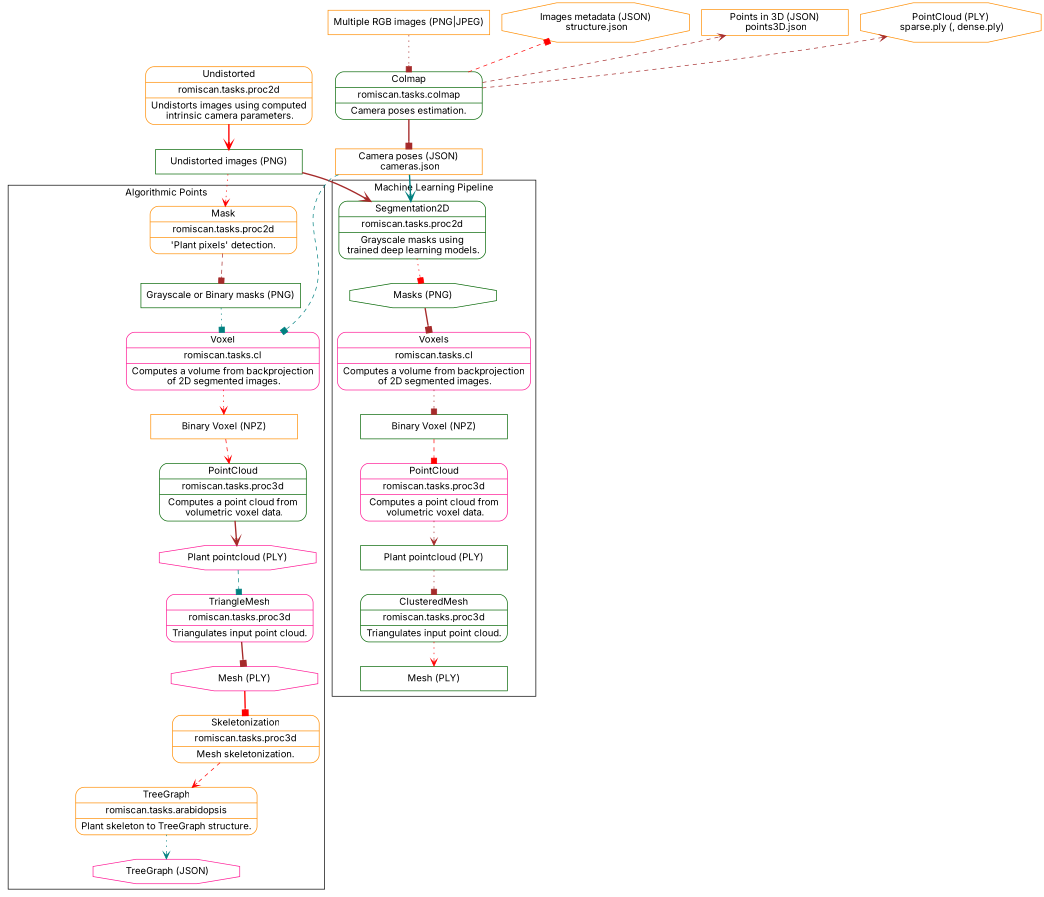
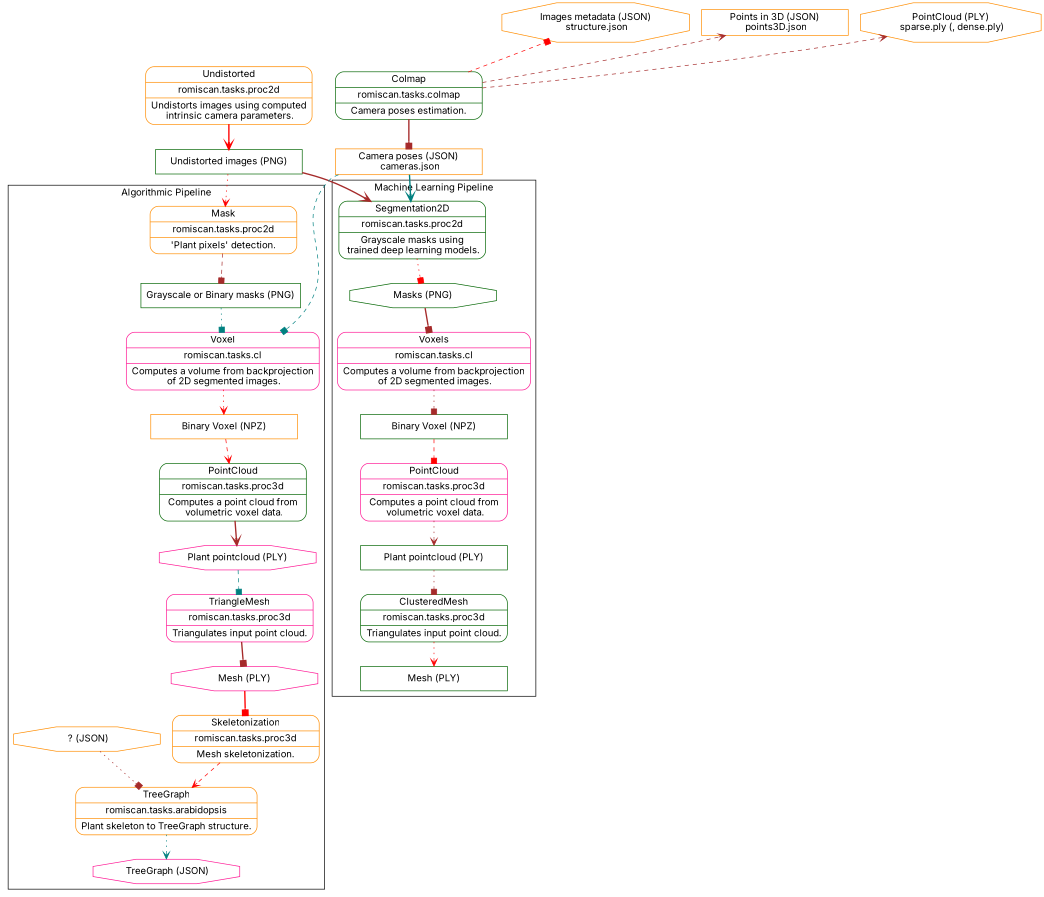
node "Multiple RGB images (PNG|JPEG)": removed
cluster "Algorithmic Points": label "Algorithmic Points" -> "Algorithmic Pipeline"
node "? (JSON)": added
